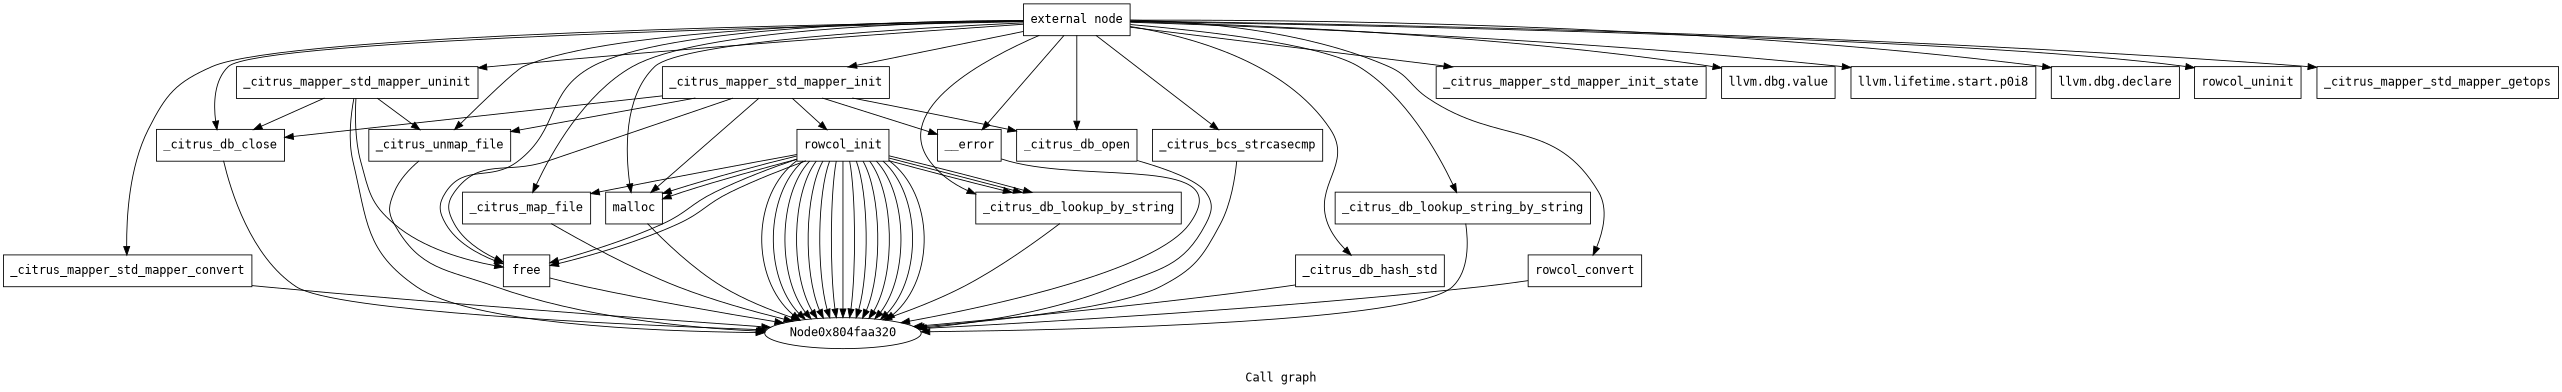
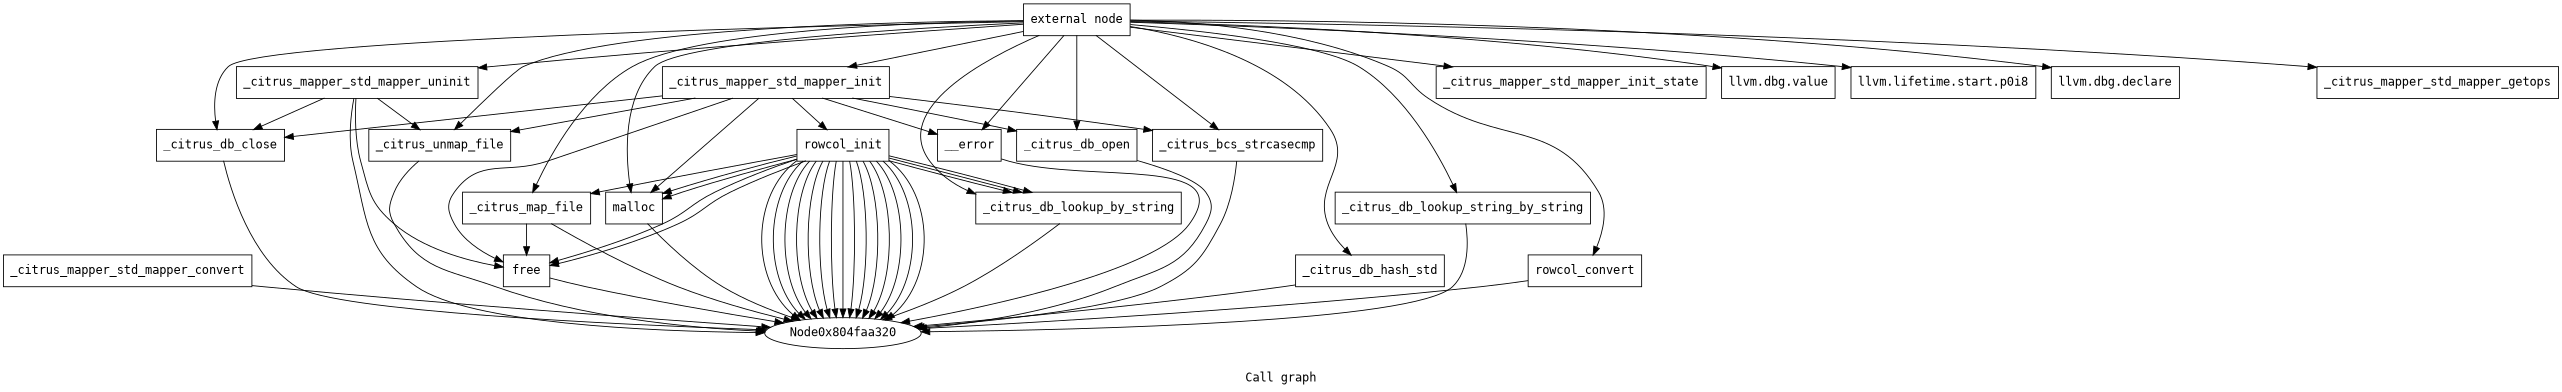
edge "external node" -> "_citrus_mapper_std_mapper_convert": removed
edge "external node" -> "free": now "_citrus_map_file" -> "free"
node "rowcol_uninit": removed
edge "_citrus_mapper_std_mapper_init" -> "_citrus_bcs_strcasecmp": added
